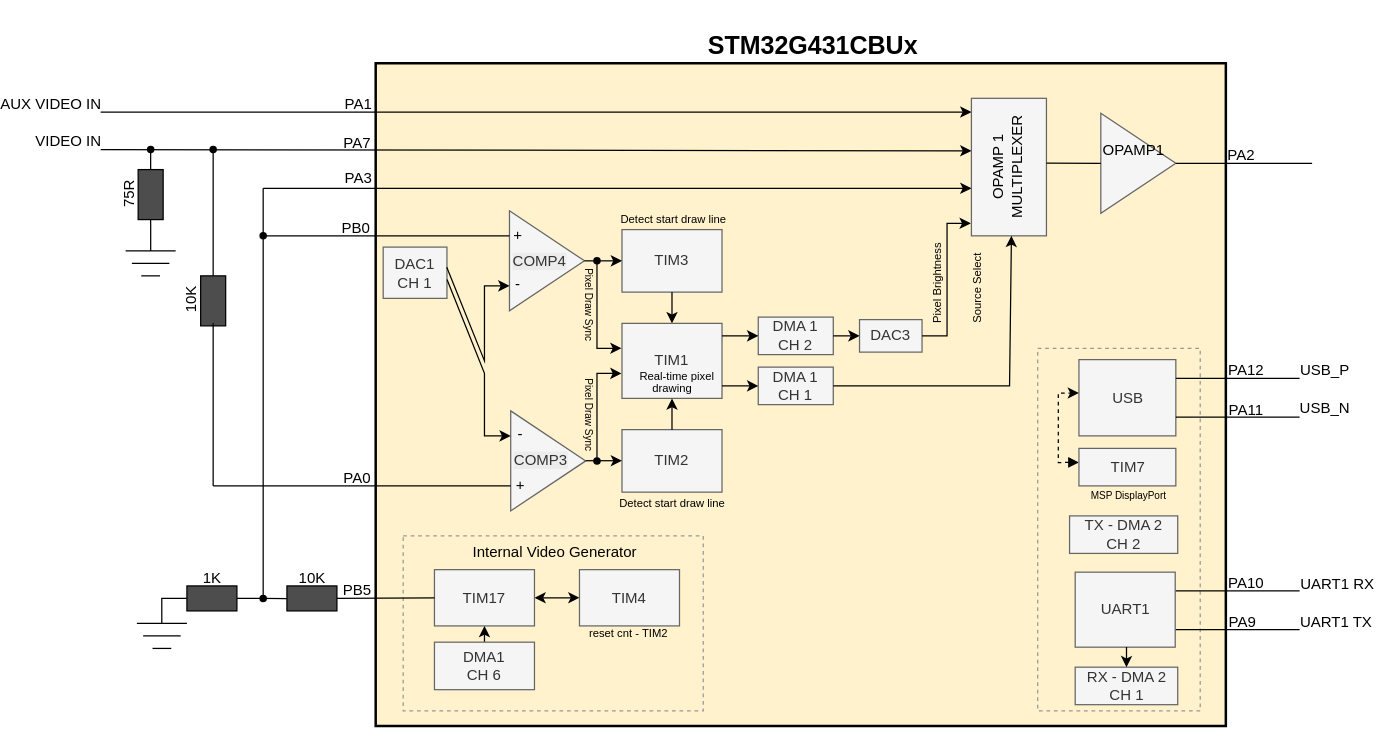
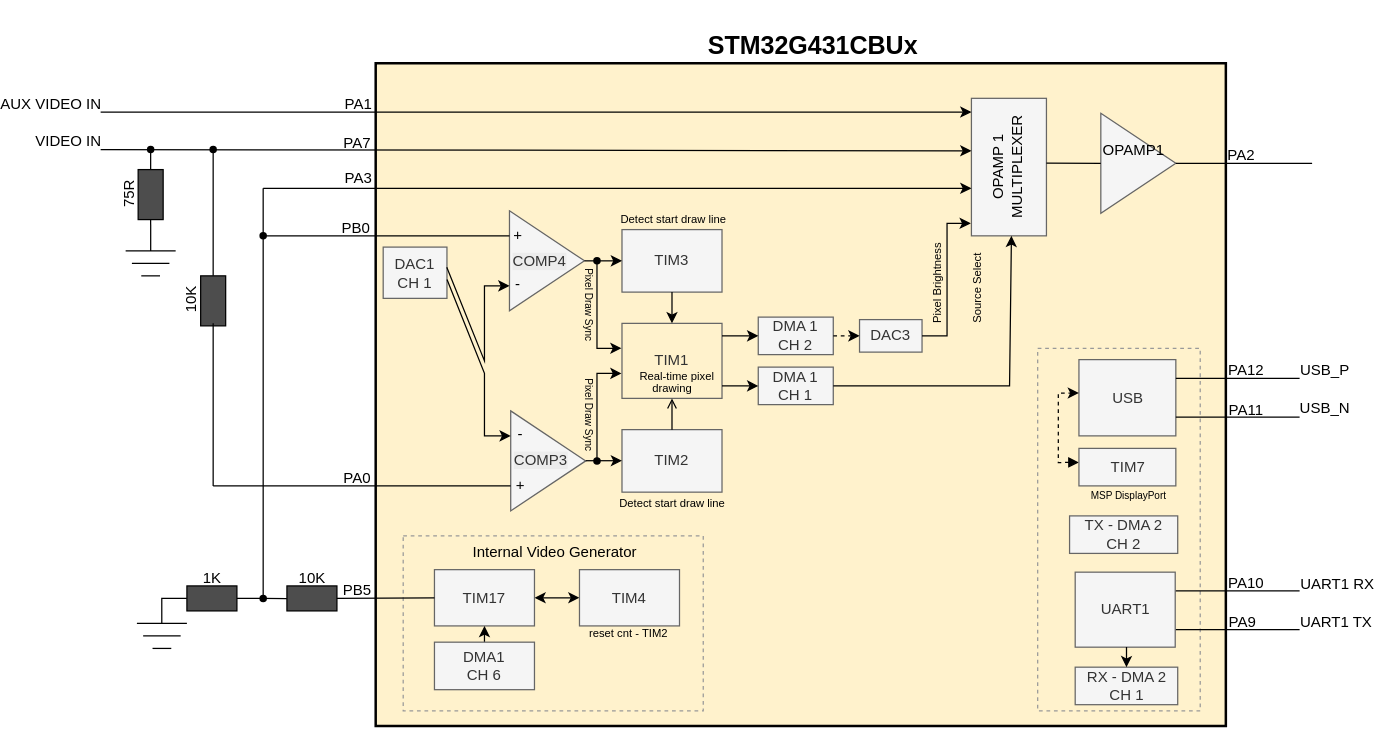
edge "DMA 1 CH 2" -> "DAC3": style solid -> dashed
node "TIM1": fillcolor #f5f5f5 -> #fff2cc
edge "TIM2" -> "TIM1": arrowhead classic -> open
